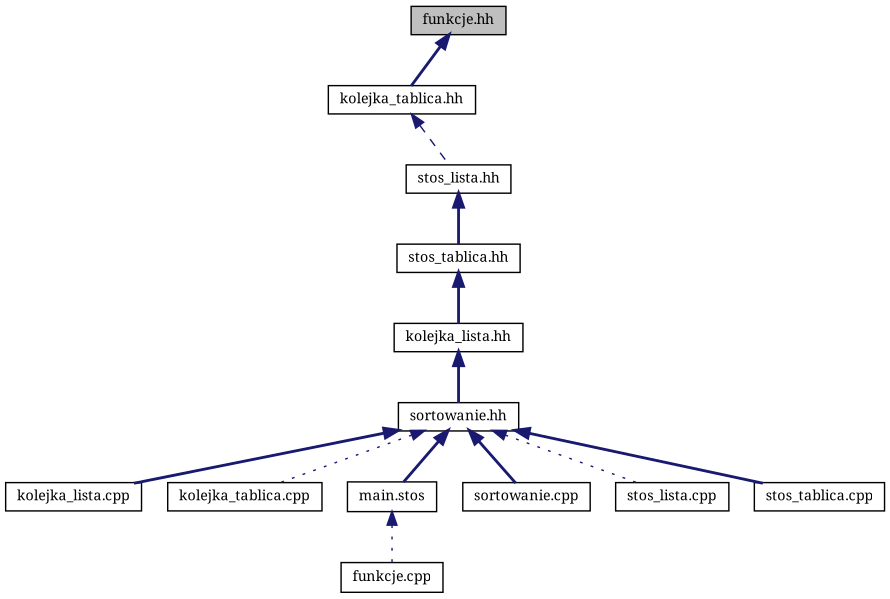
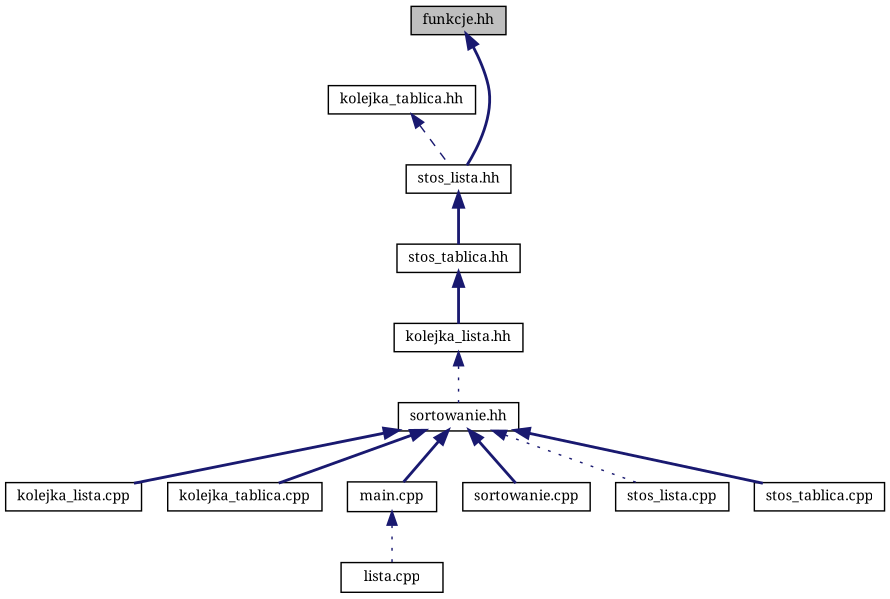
edge "kolejka_tablica.hh" -> "funkcje.hh": now "stos_lista.hh" -> "funkcje.hh"
edge "sortowanie.hh" -> "kolejka_lista.hh": style bold -> dotted
edge "kolejka_tablica.cpp" -> "sortowanie.hh": style dotted -> bold
node "main.stos": label "main.stos" -> "main.cpp"
node "funkcje.cpp": label "funkcje.cpp" -> "lista.cpp"
